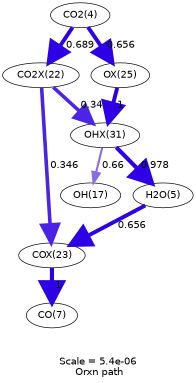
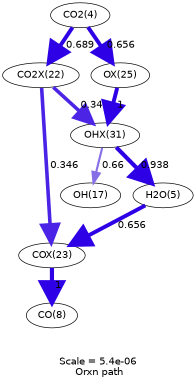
edge "OHX(31)" -> "H2O(5)": label " 0.978" -> " 0.938"
node "CO(7)": label "CO(7)" -> "CO(8)"
